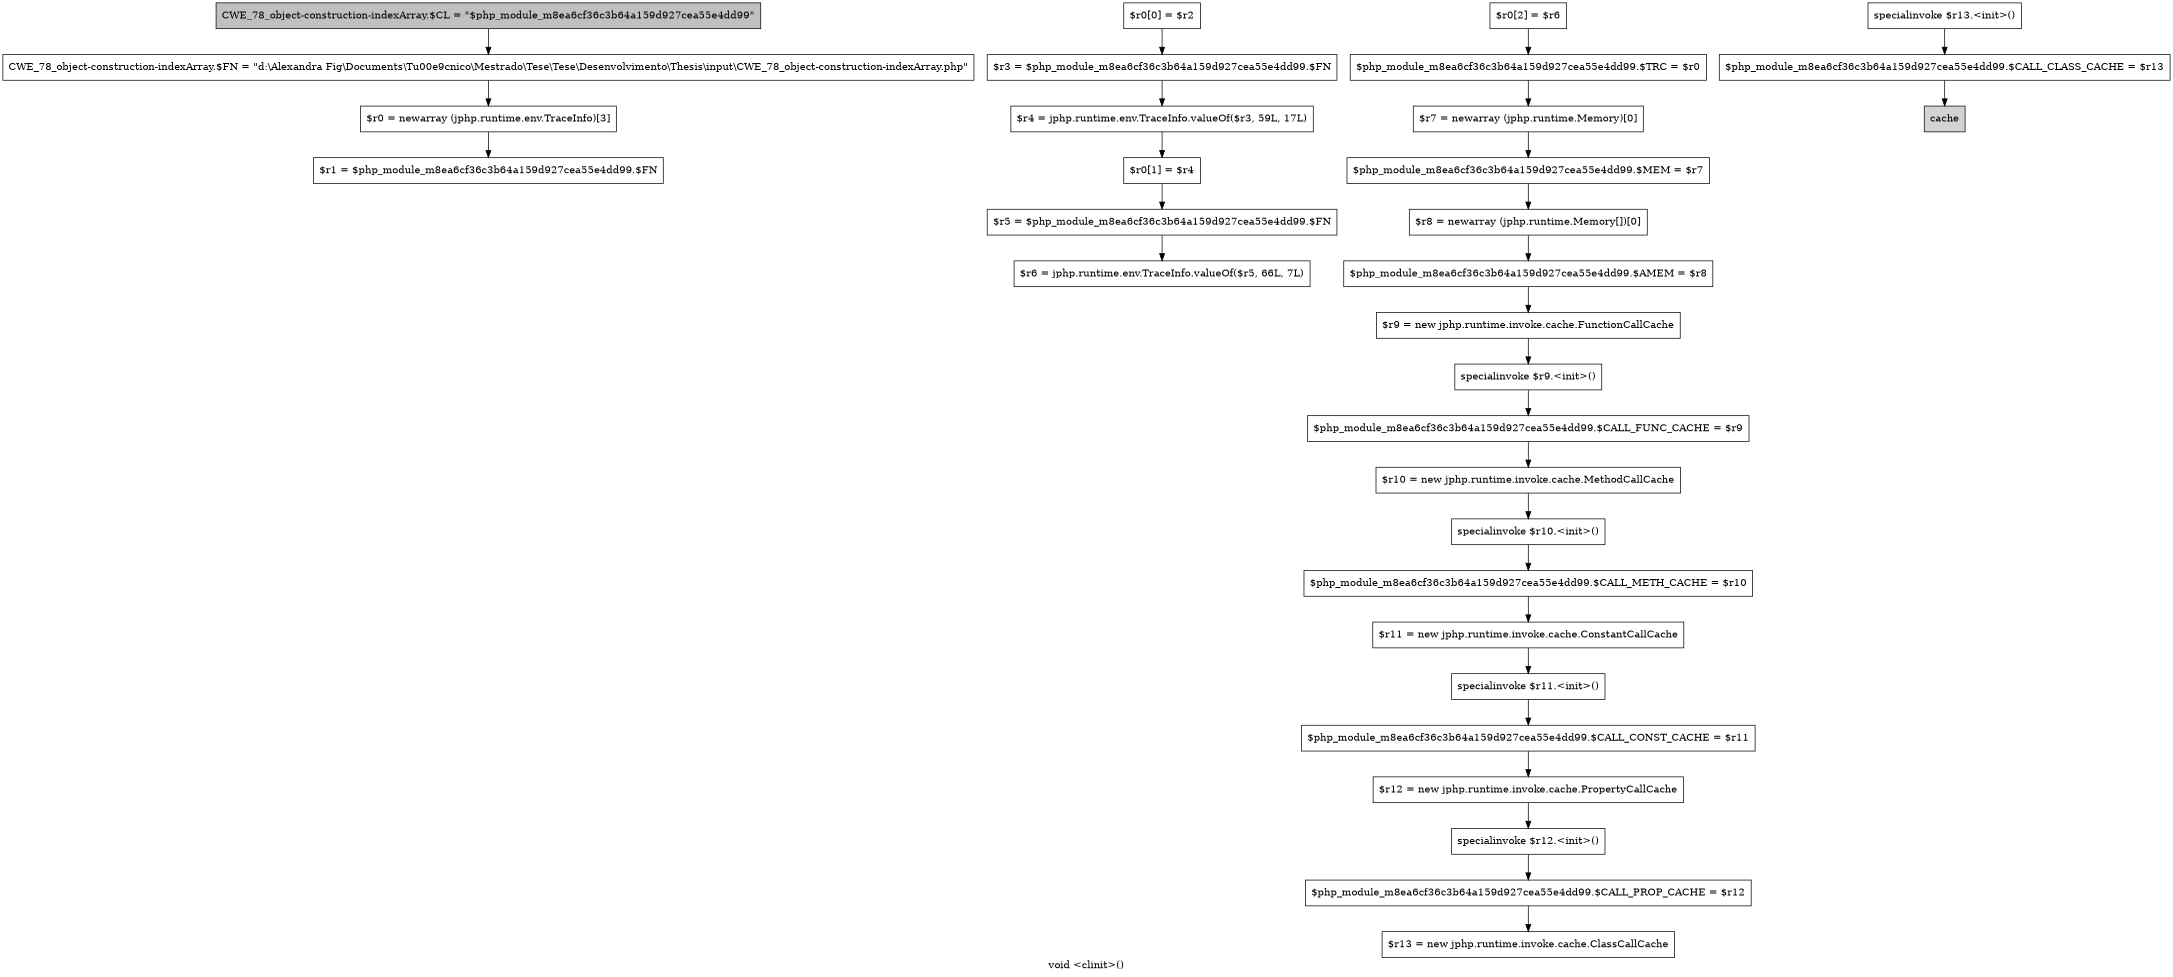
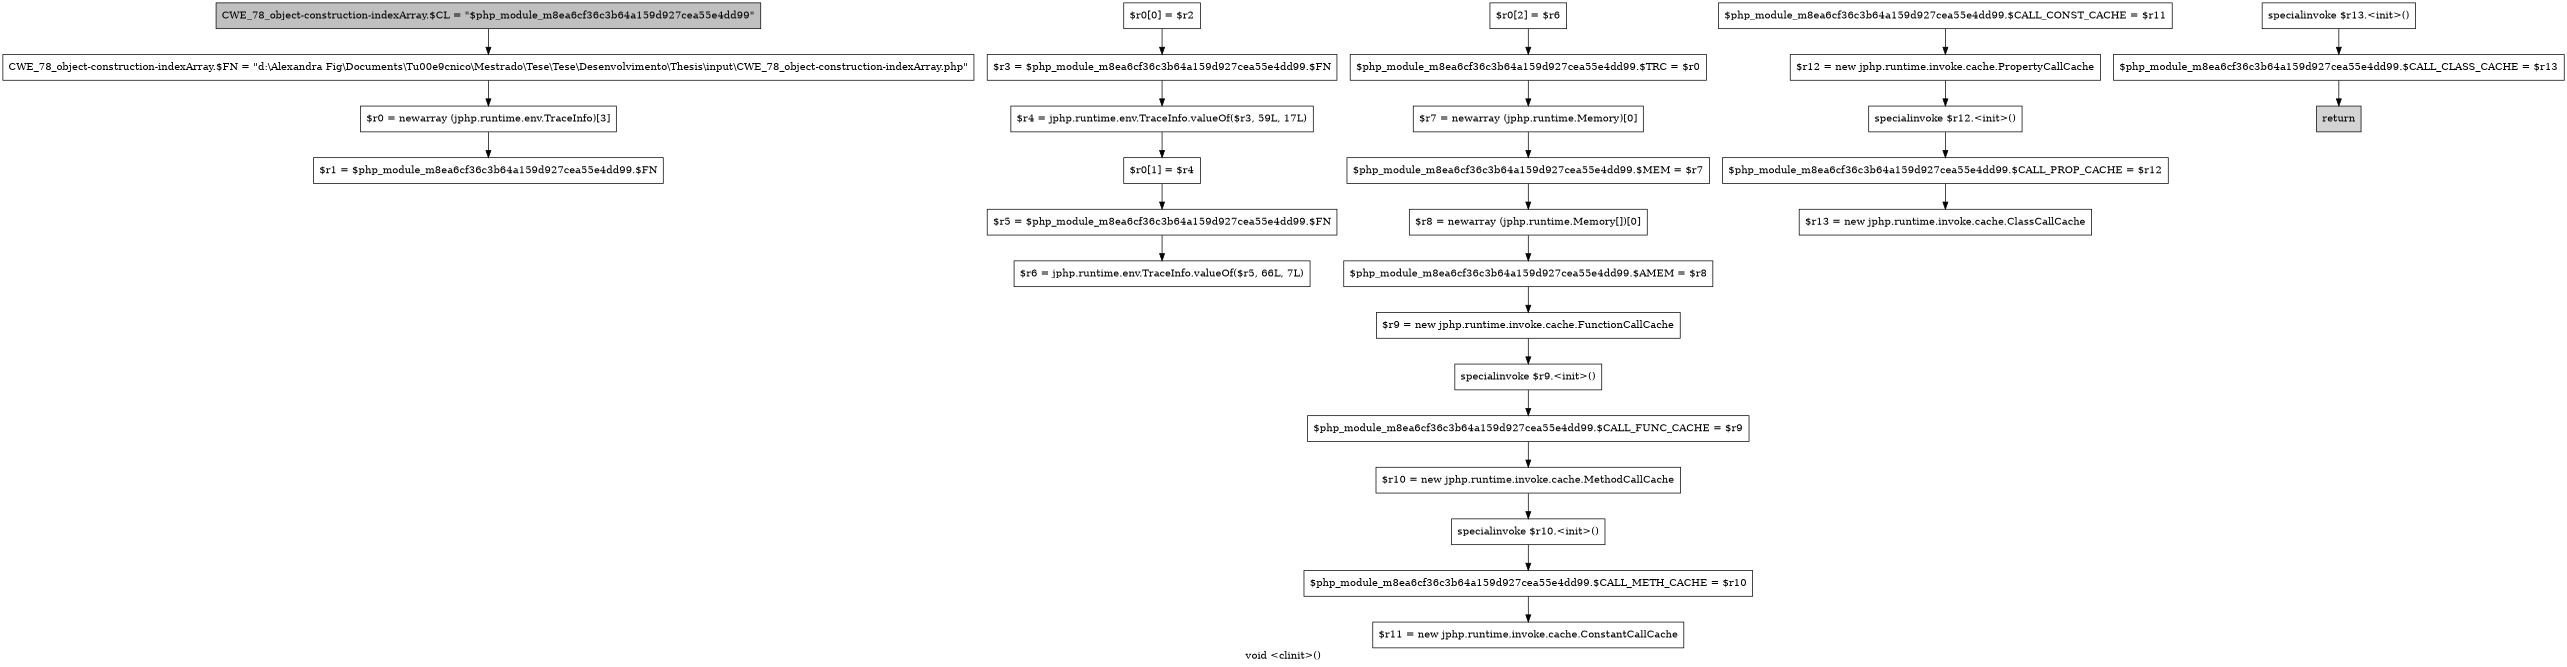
node "cache": label "cache" -> "return"
node "specialinvoke $r11.<init>()": removed
